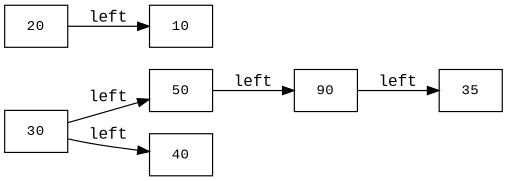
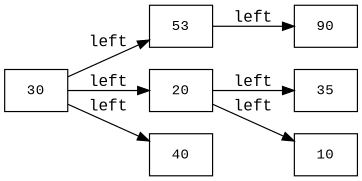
edge "30" -> "20": added, label "left"
node "50": label "50" -> "53"
edge "90" -> "35": now "20" -> "35"
